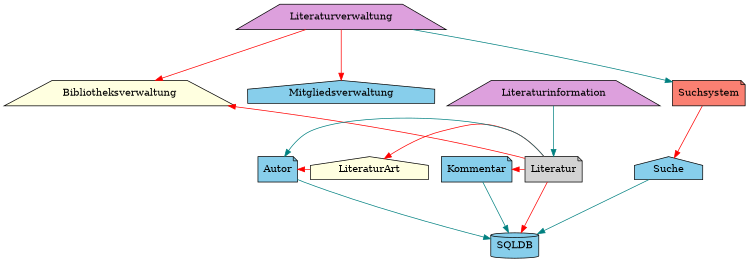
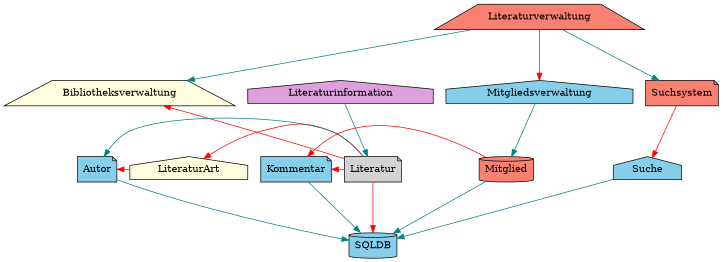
node "Literaturverwaltung": fillcolor plum -> salmon
edge "Literaturverwaltung" -> "Bibliotheksverwaltung": color red -> teal
node "Literaturinformation": shape trapezium -> house
node "Mitglied": added
